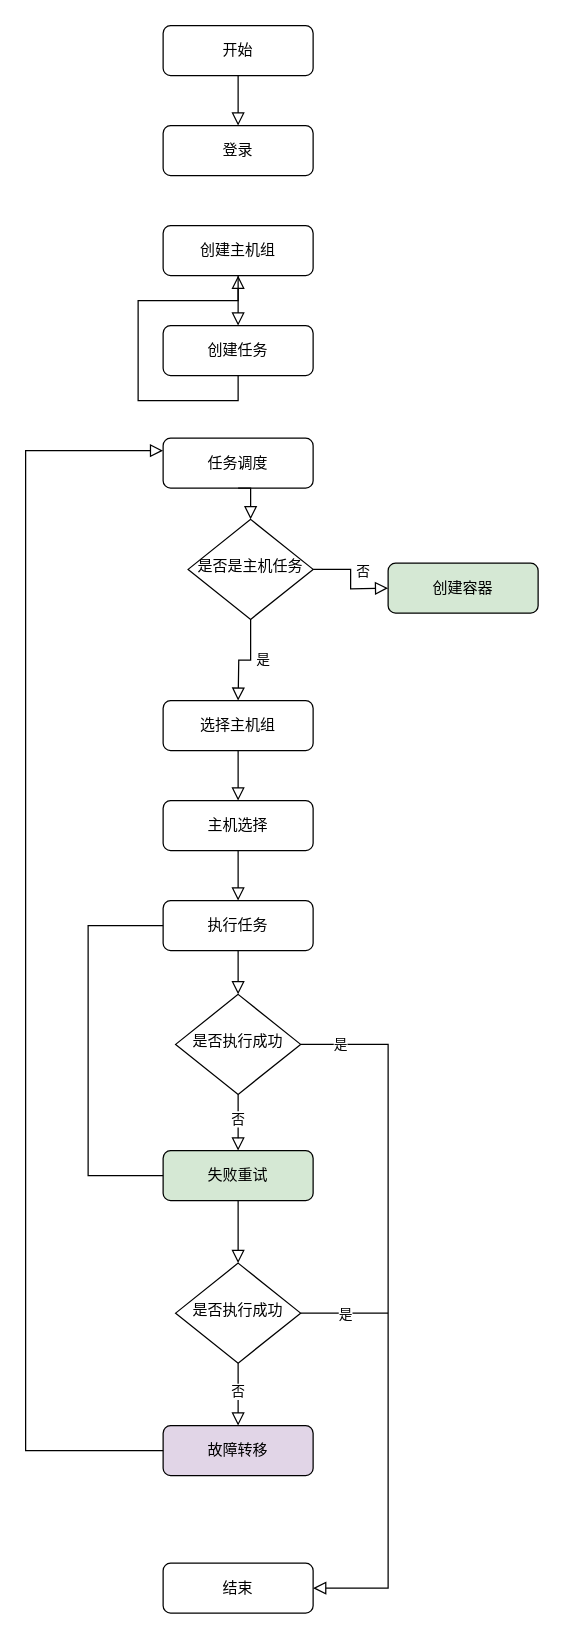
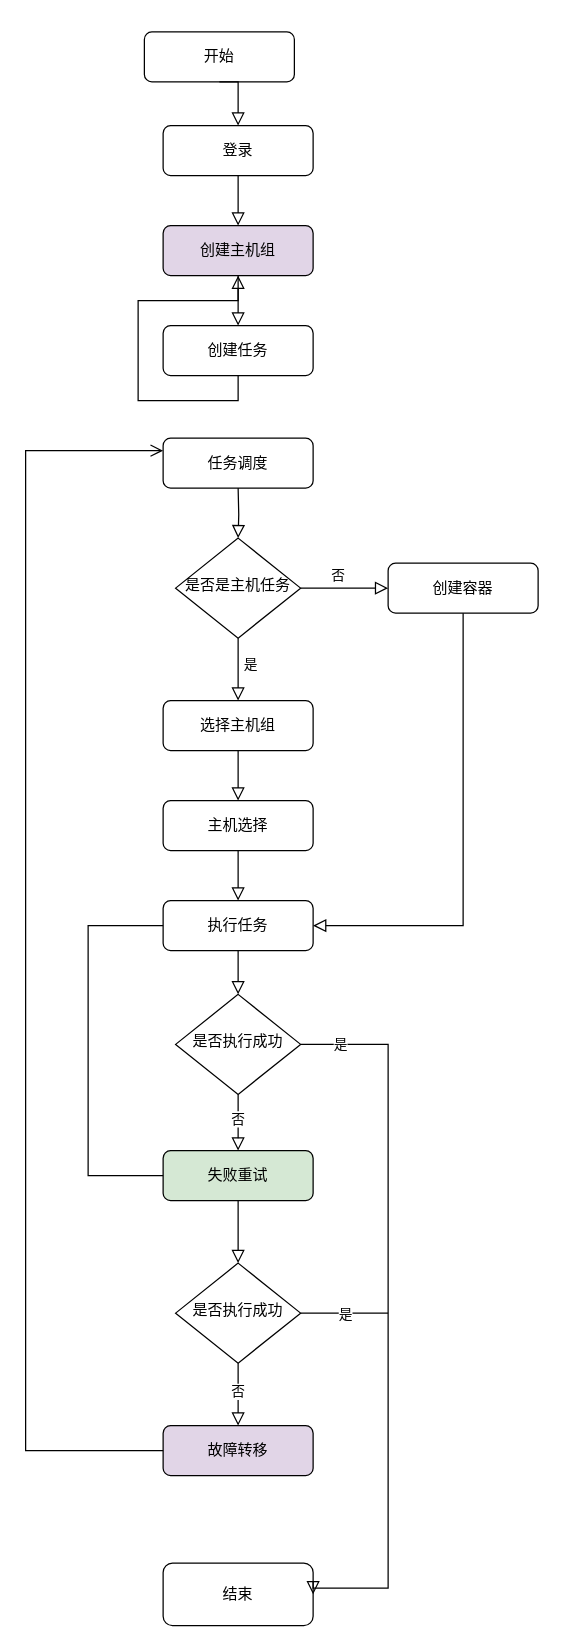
node "开始": moved (238, 51) -> (219, 57)
edge "登录" -> "创建主机组": added
node "创建主机组": fillcolor #ffffff -> #e1d5e7
edge "故障转移" -> "任务调度": arrowhead block -> open
node "是否是主机任务": moved (251, 569) -> (238, 588)
node "创建容器": fillcolor #d5e8d4 -> #ffffff
edge "创建容器" -> "执行任务": added
node "结束": size 150x50 -> 150x63
